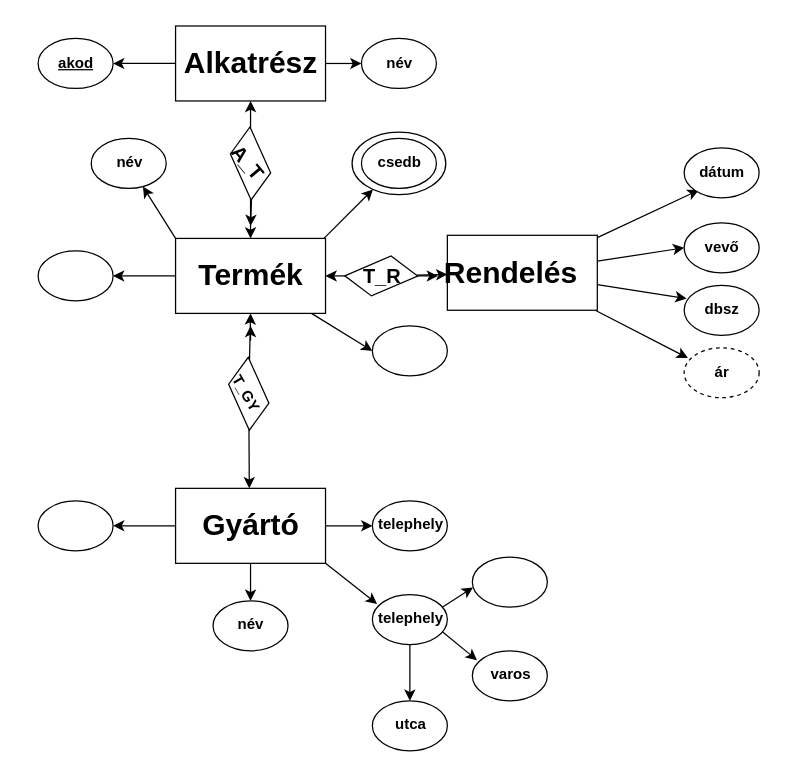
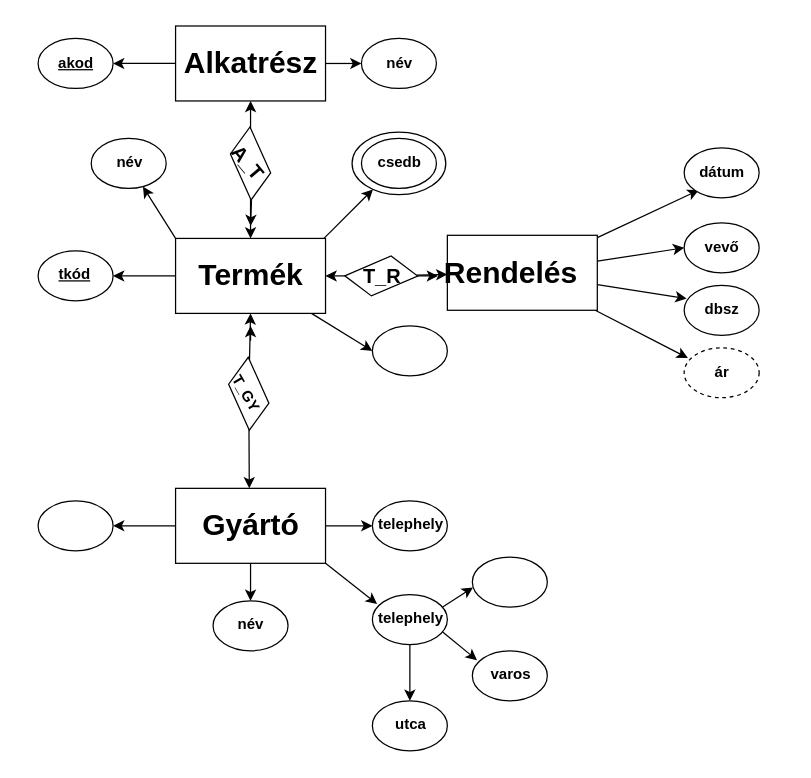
node "tkód": added
